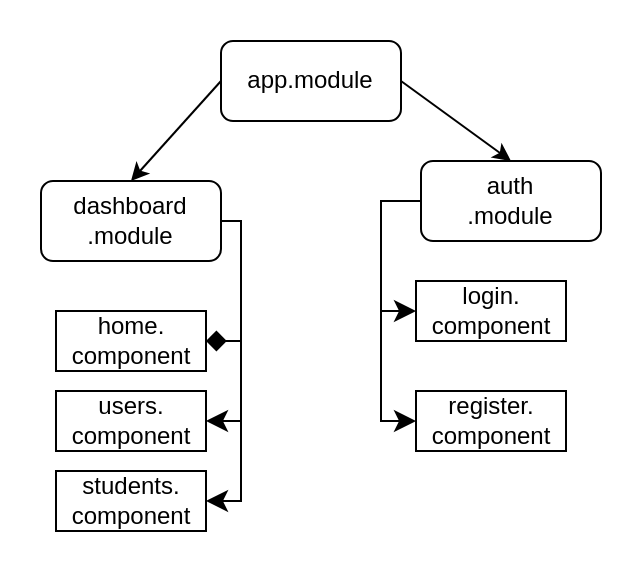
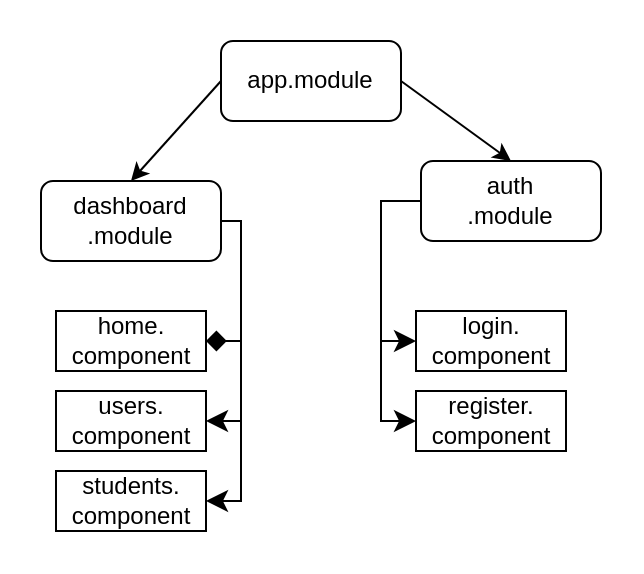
node "login. component": moved (491, 311) -> (491, 341)
